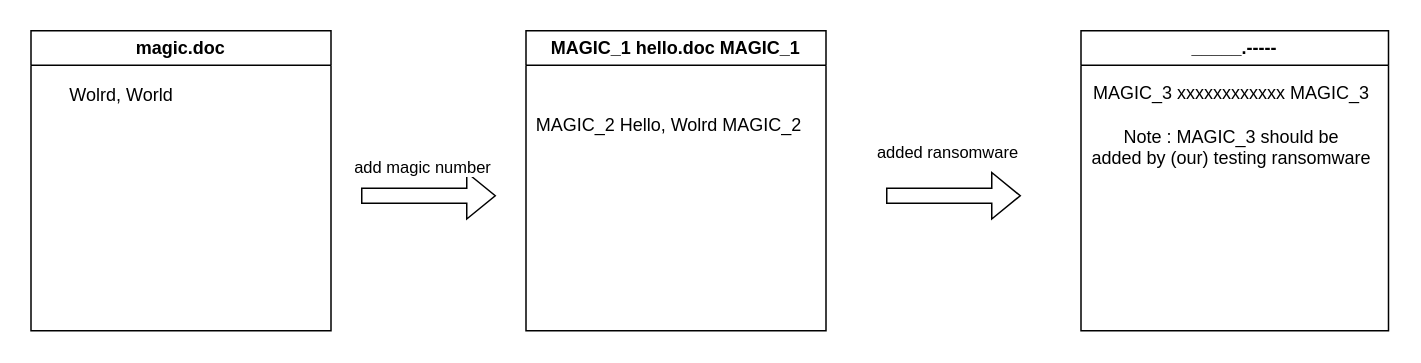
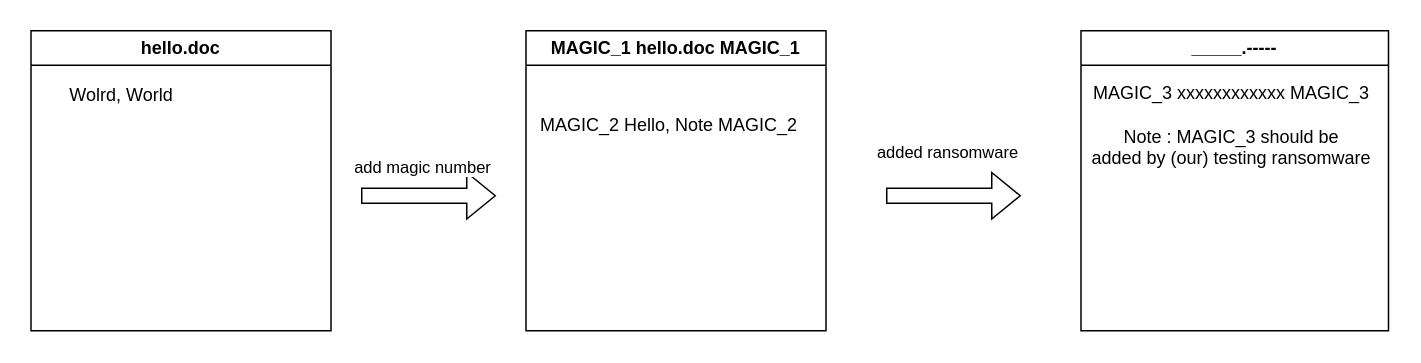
node "magic.doc": label "magic.doc" -> "hello.doc"
node "MAGIC_2 Hello, Wolrd MAGIC_2": label "MAGIC_2 Hello, Wolrd MAGIC_2" -> "MAGIC_2 Hello, Note MAGIC_2"
